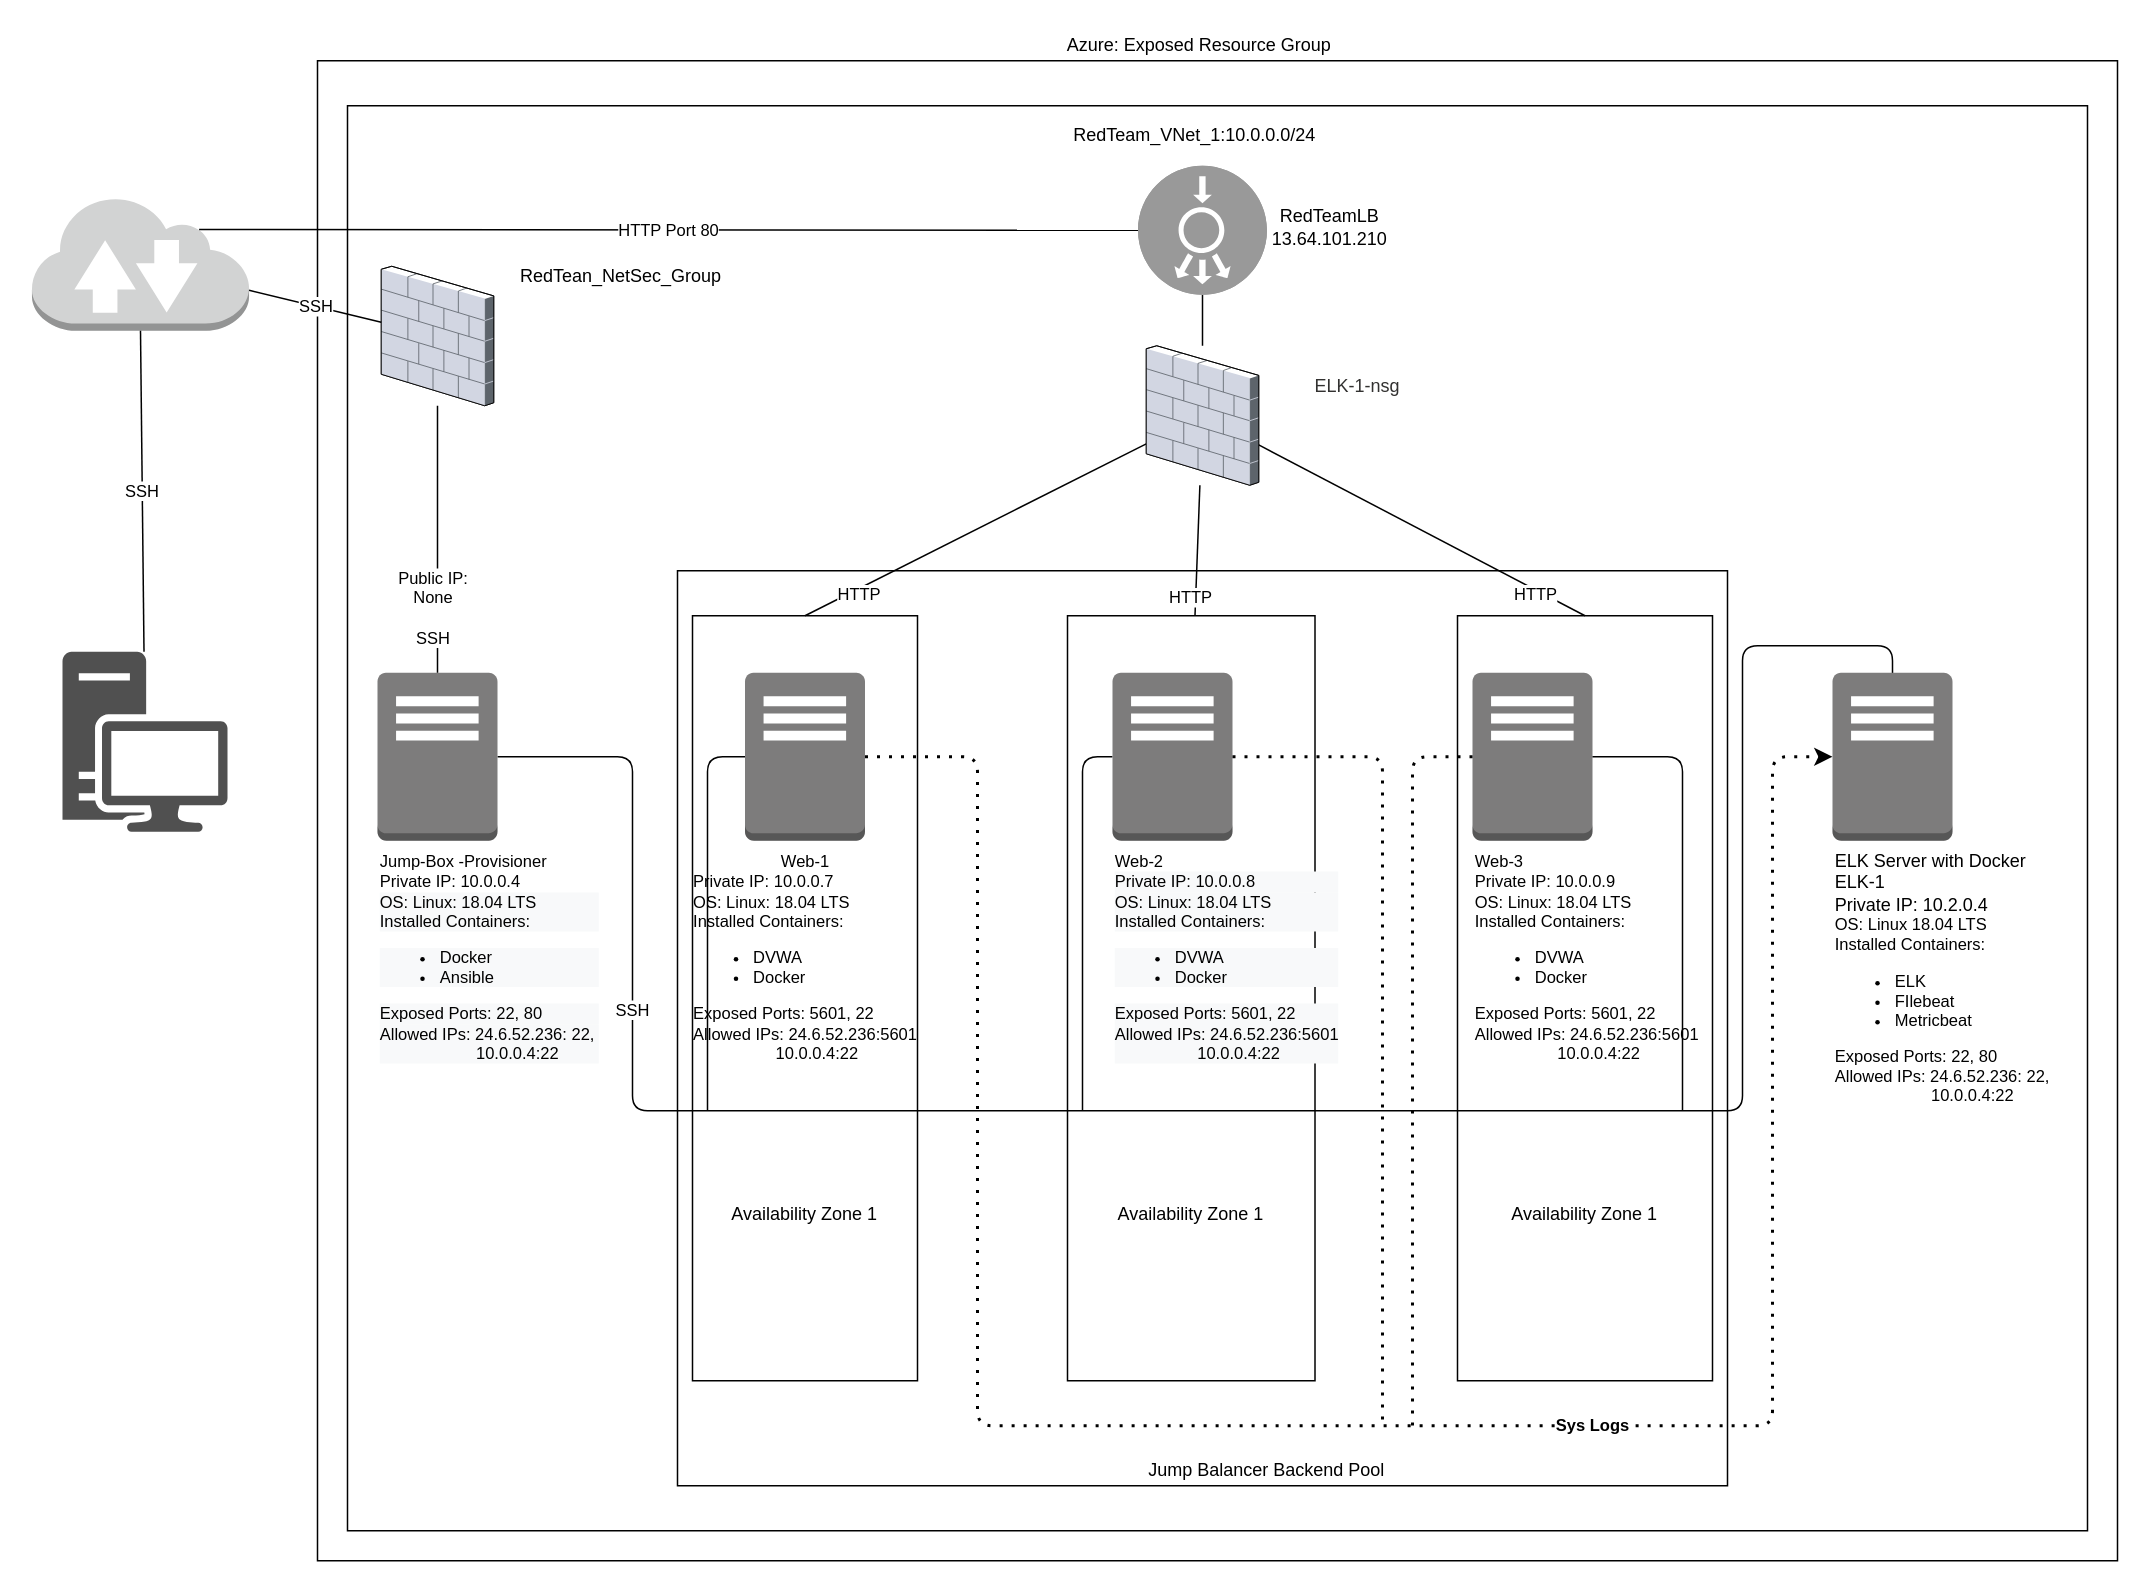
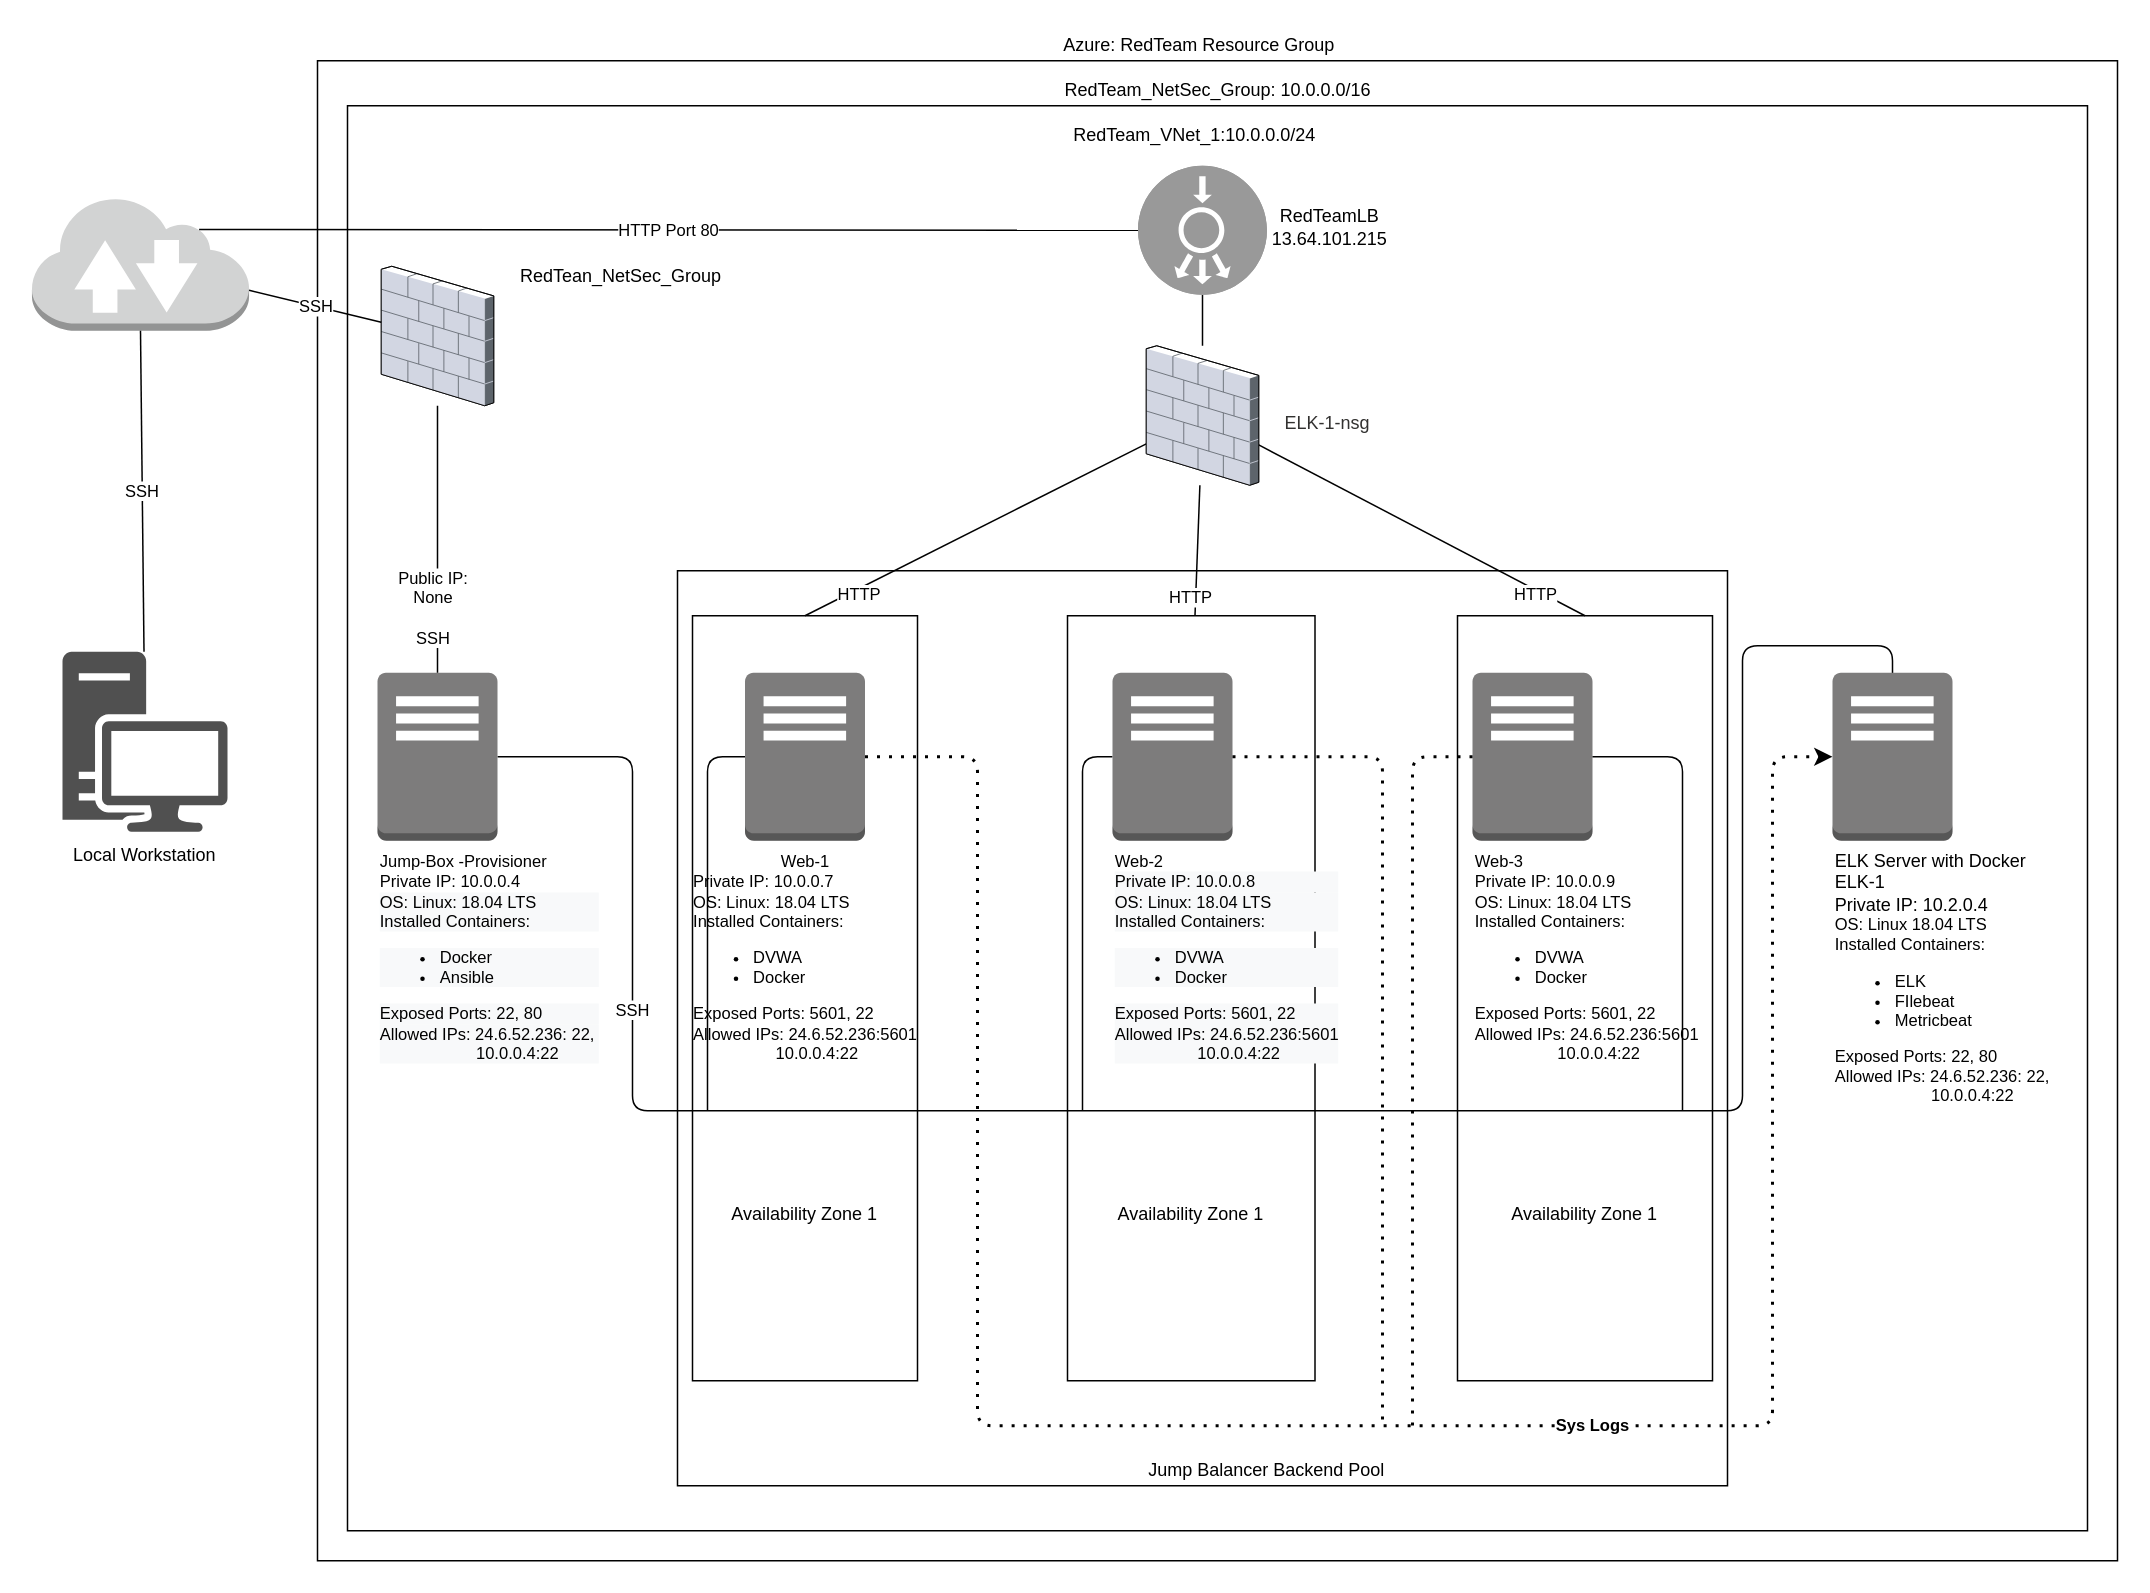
node "Azure: Exposed Resource Group": label "Azure: Exposed Resource Group" -> "Azure: RedTeam Resource Group"
node "RedTeam_NetSec_Group: 10.0.0.0/16": added
node "RedTeamLB 13.64.101.210": label "RedTeamLB 13.64.101.210" -> "RedTeamLB 13.64.101.215"
node "ELK-1-nsg": moved (1369, 383) -> (1339, 421)
node "Local Workstation": added
